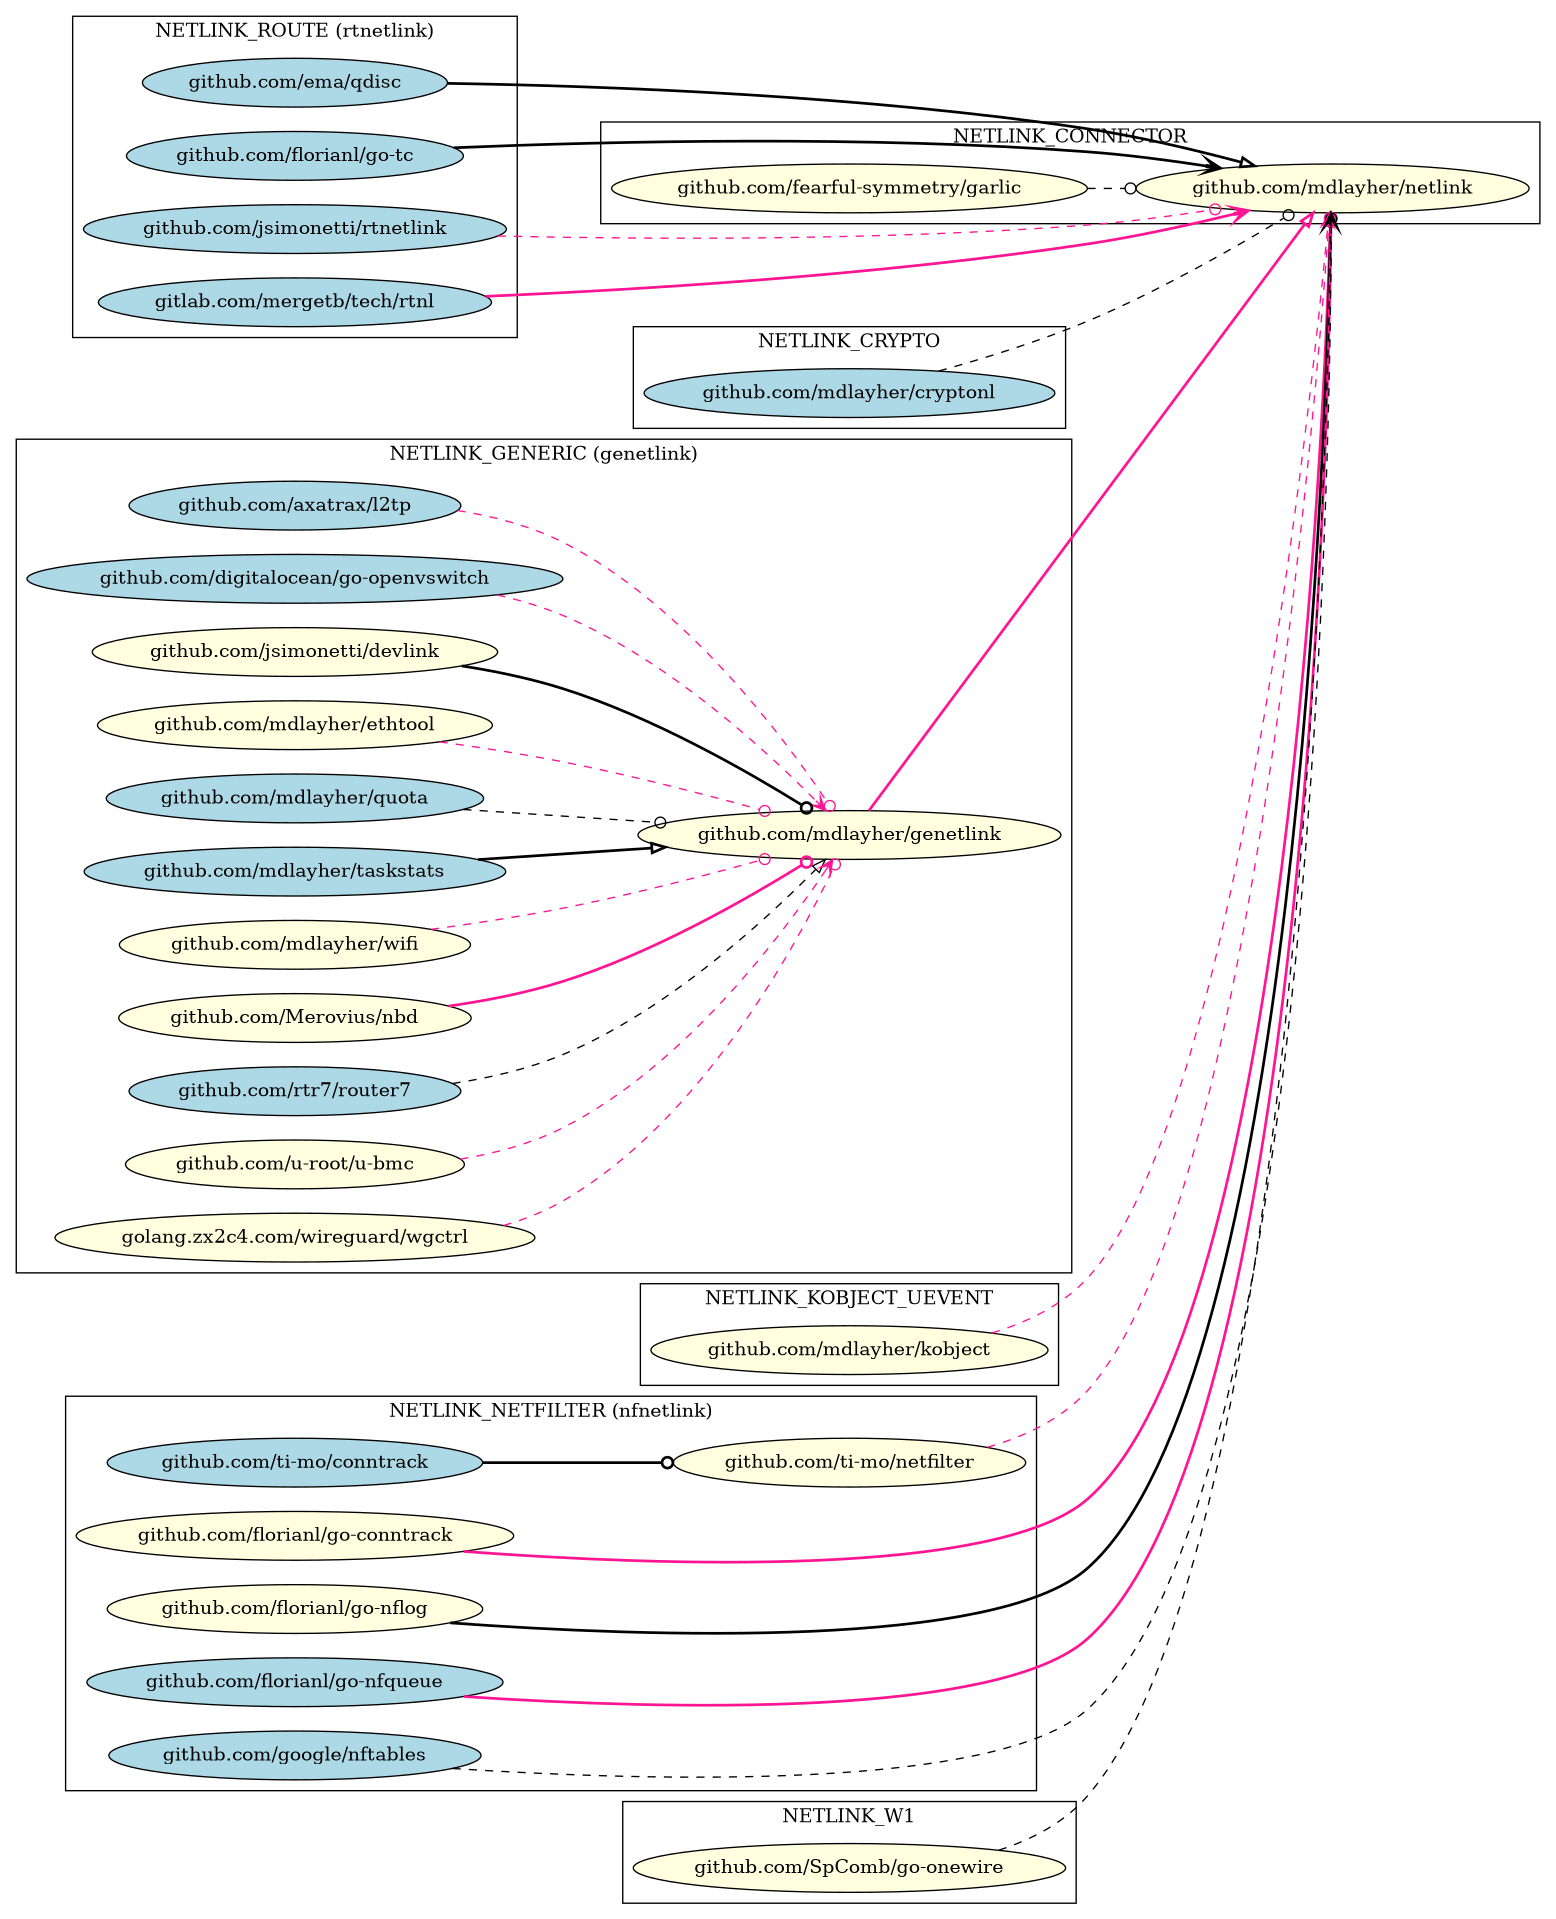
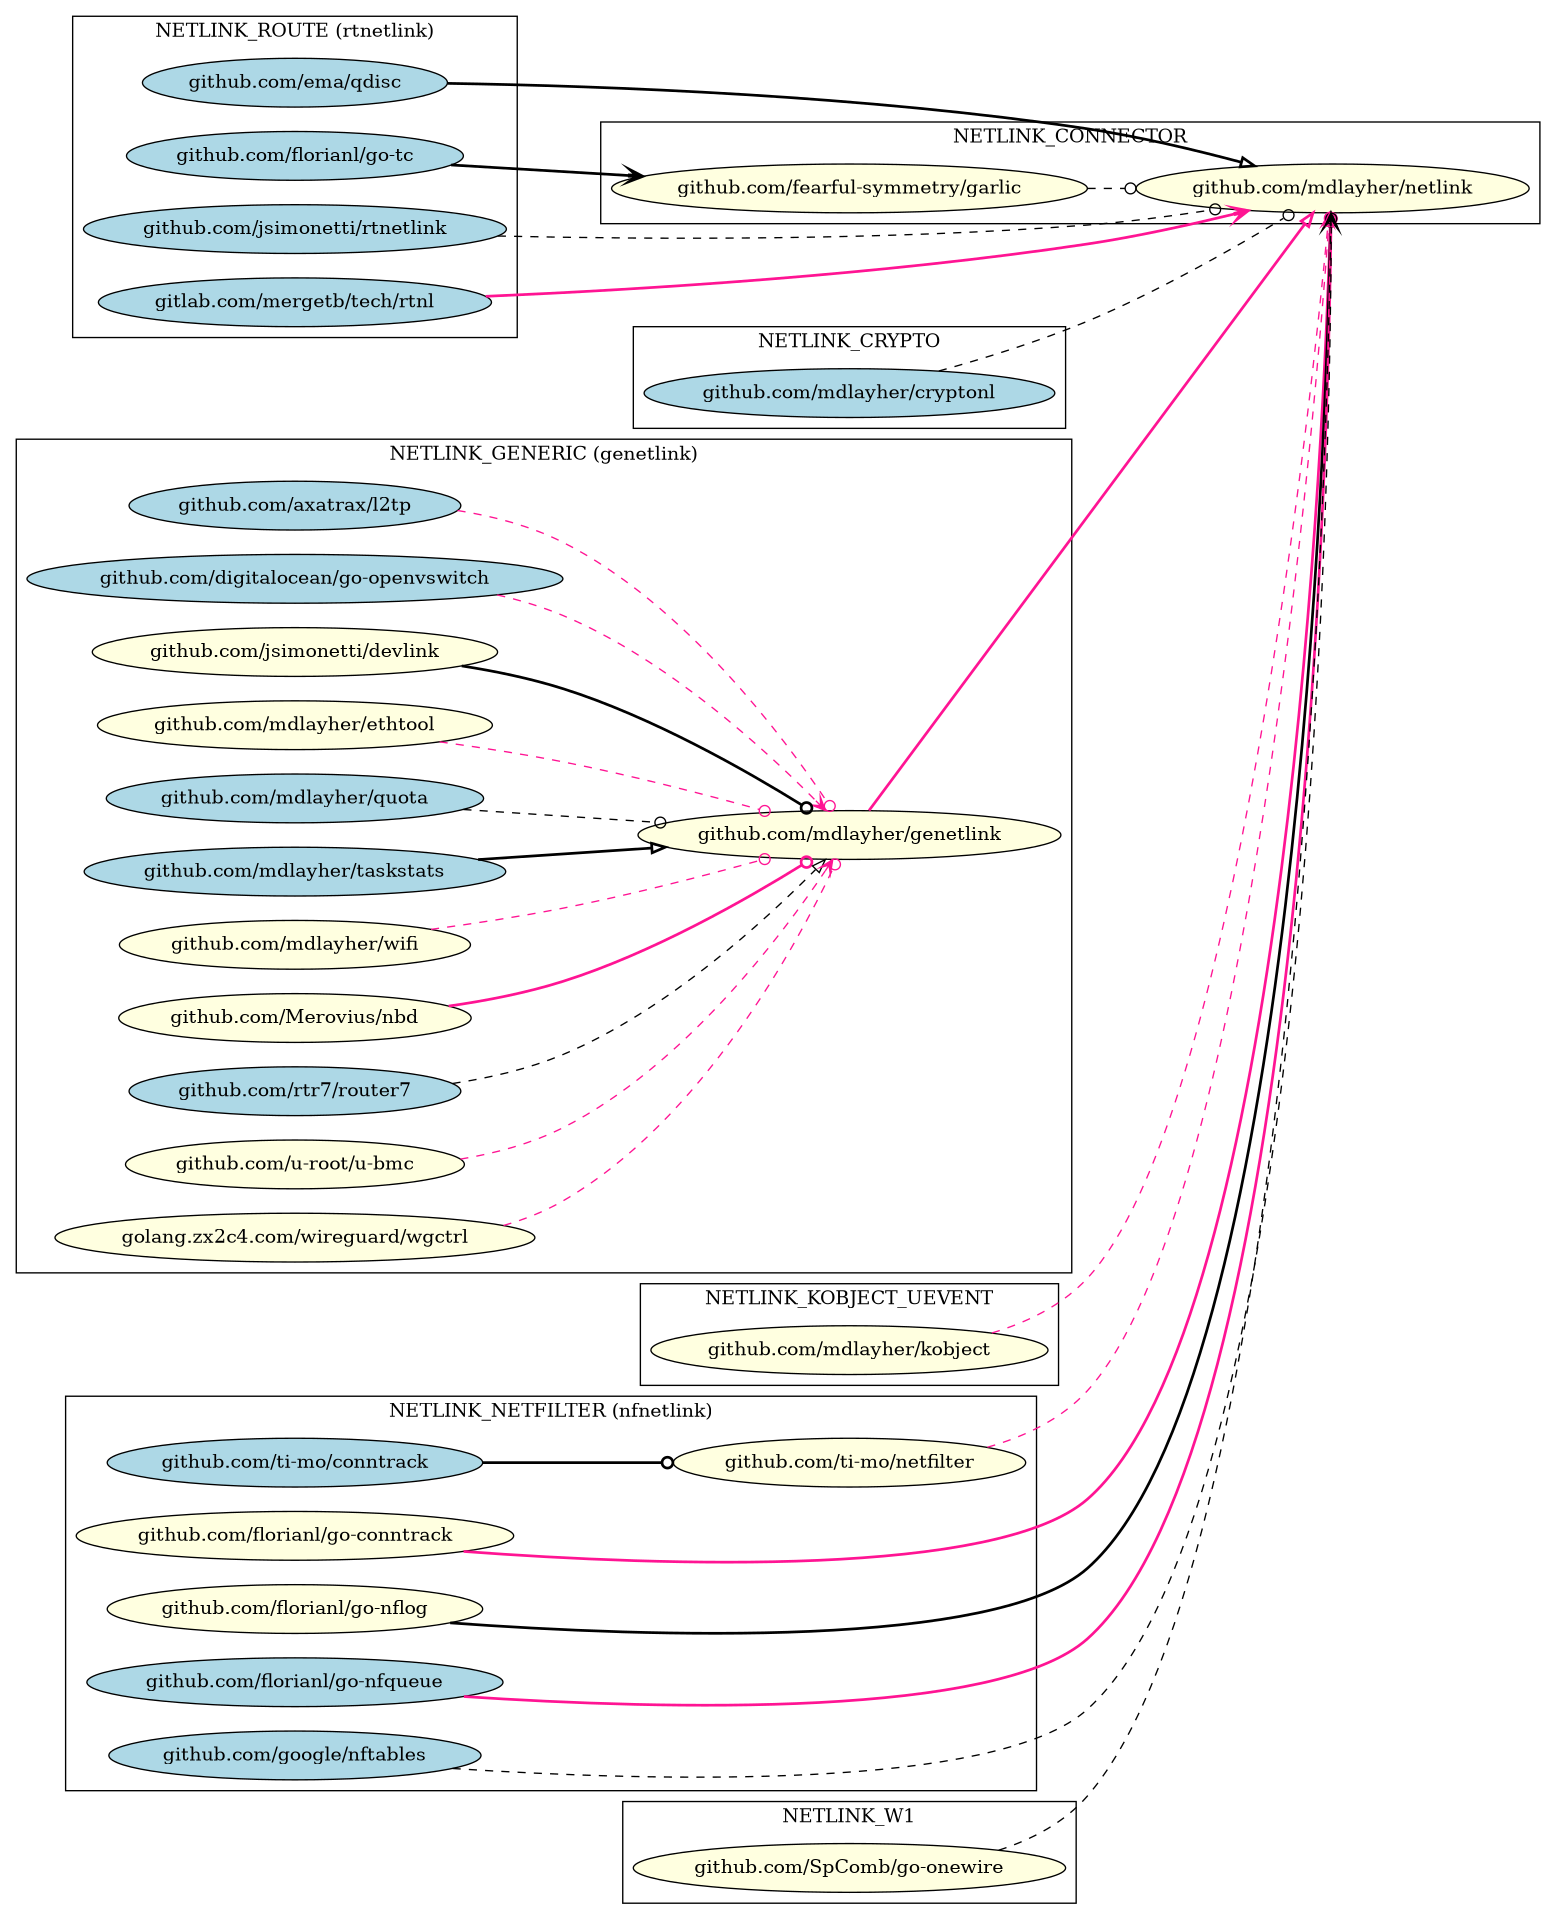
edge "github.com/florianl/go-tc" -> "github.com/mdlayher/netlink": now "github.com/florianl/go-tc" -> "github.com/fearful-symmetry/garlic"
edge "github.com/jsimonetti/rtnetlink" -> "github.com/mdlayher/netlink": color deeppink -> black
